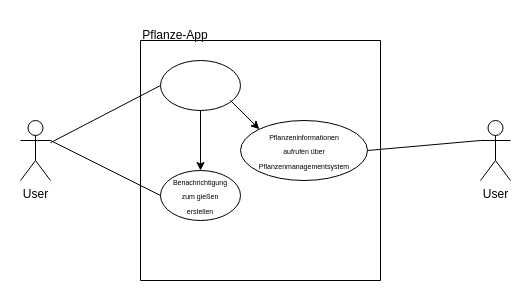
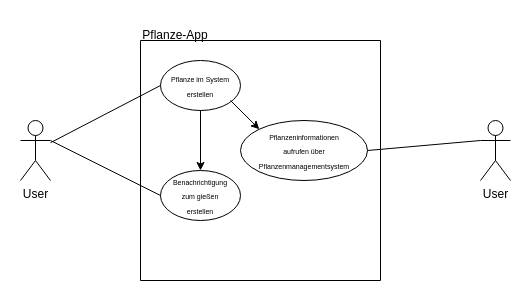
node "Pflanze im System erstellen": added
